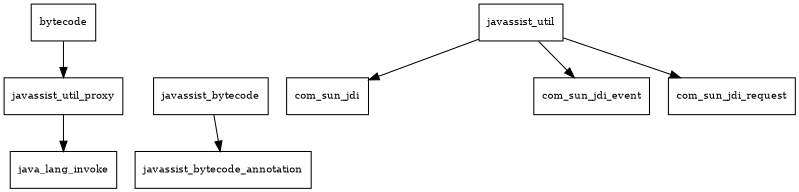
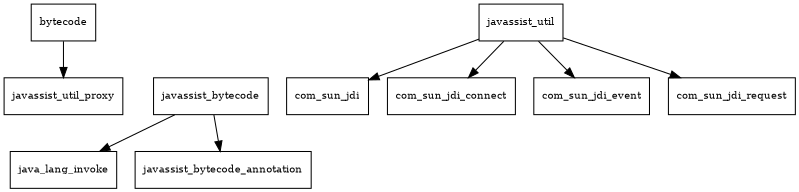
node "com_sun_jdi_connect": added
edge "javassist_util_proxy" -> "java_lang_invoke": now "javassist_bytecode" -> "java_lang_invoke"
